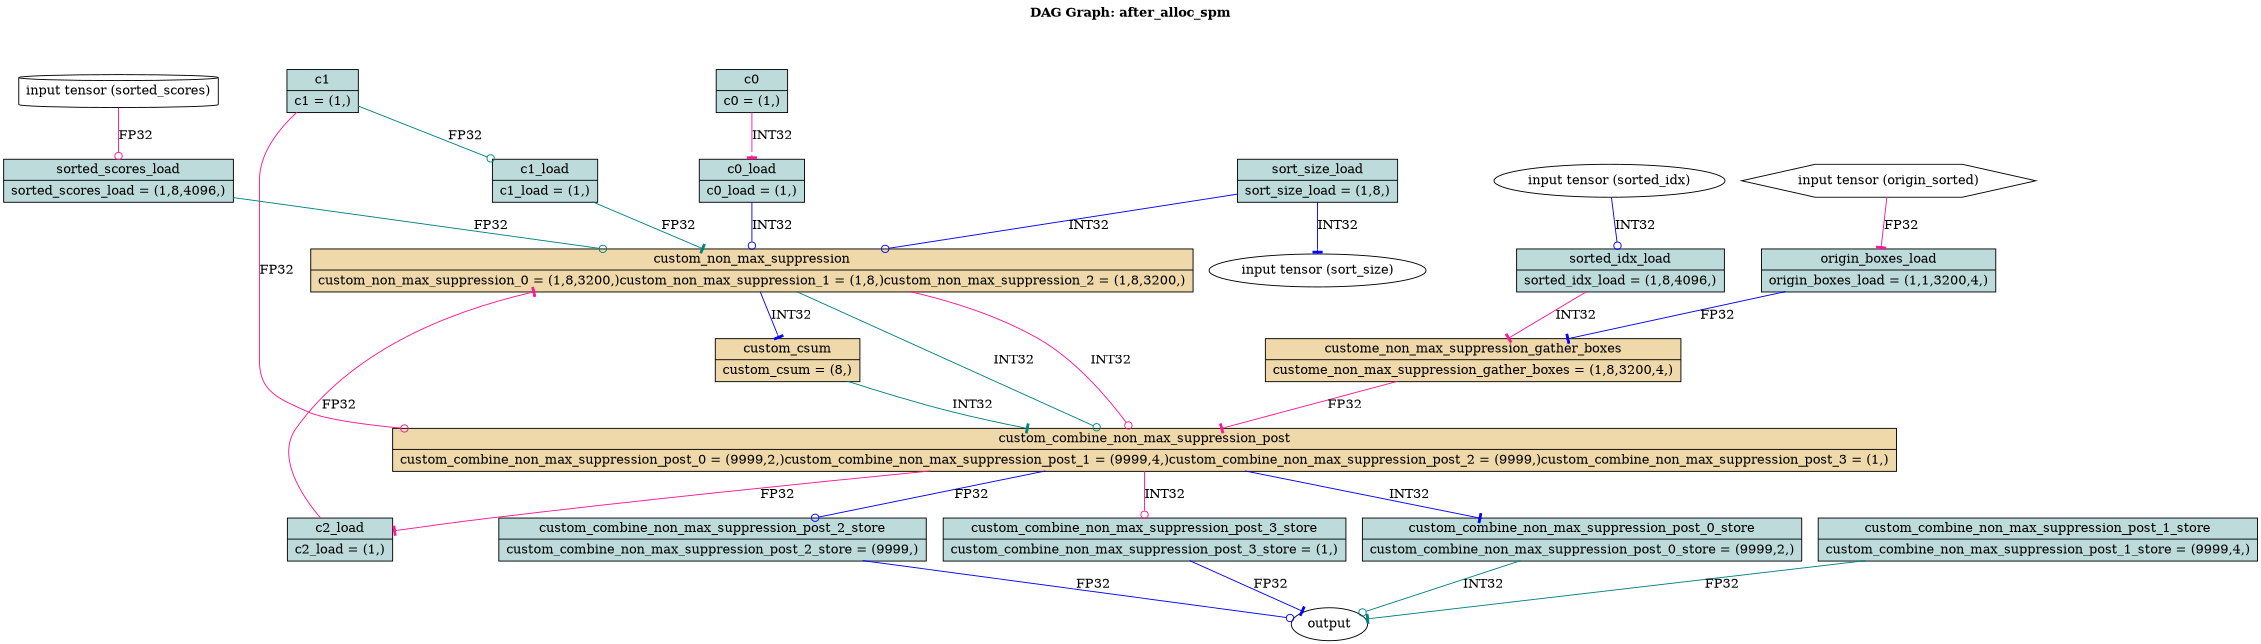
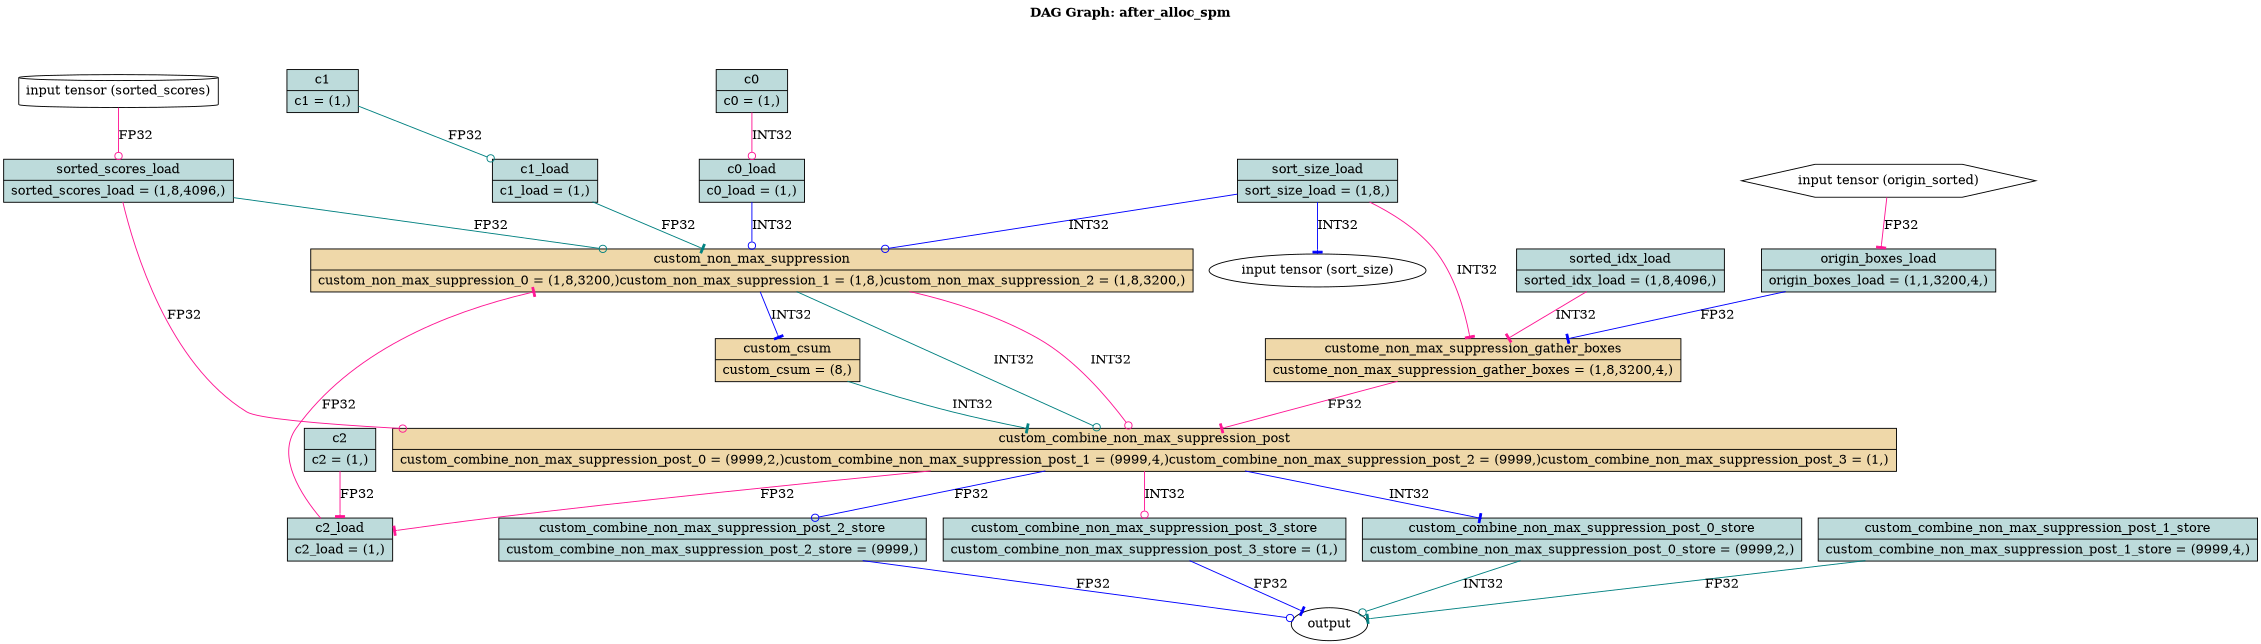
edge "c0" -> "c0_load": arrowhead tee -> odot
node "input tensor (sorted_idx)": removed
edge "sort_size_load" -> "custome_non_max_suppression_gather_boxes": added, label "INT32"
edge "c1" -> "custom_combine_non_max_suppression_post": now "sorted_scores_load" -> "custom_combine_non_max_suppression_post"
node "c2": added
